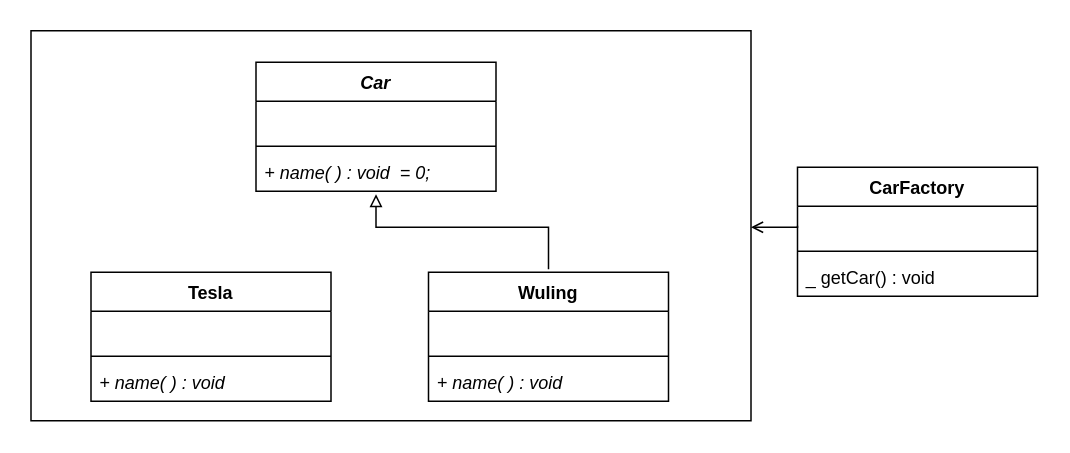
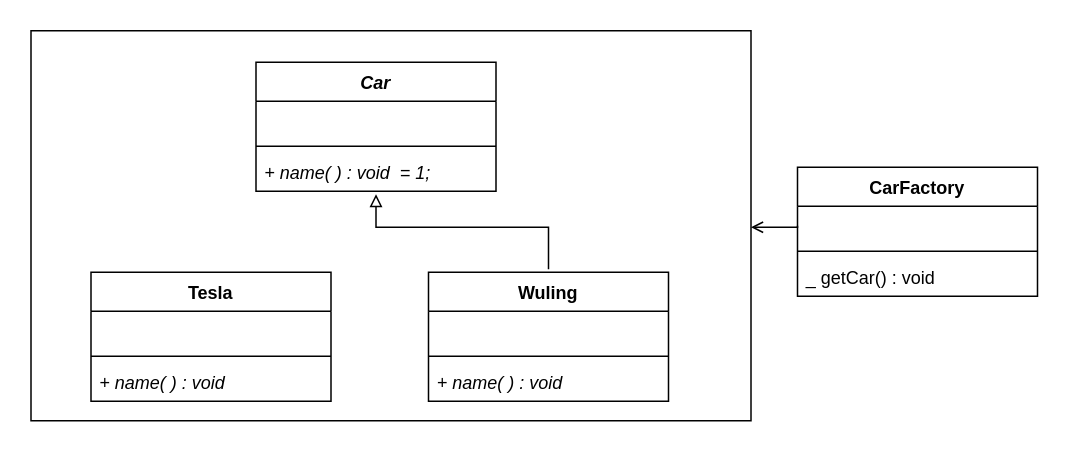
node "+ name( ) : void = 0;": label "+ name( ) : void = 0;" -> "+ name( ) : void = 1;"
